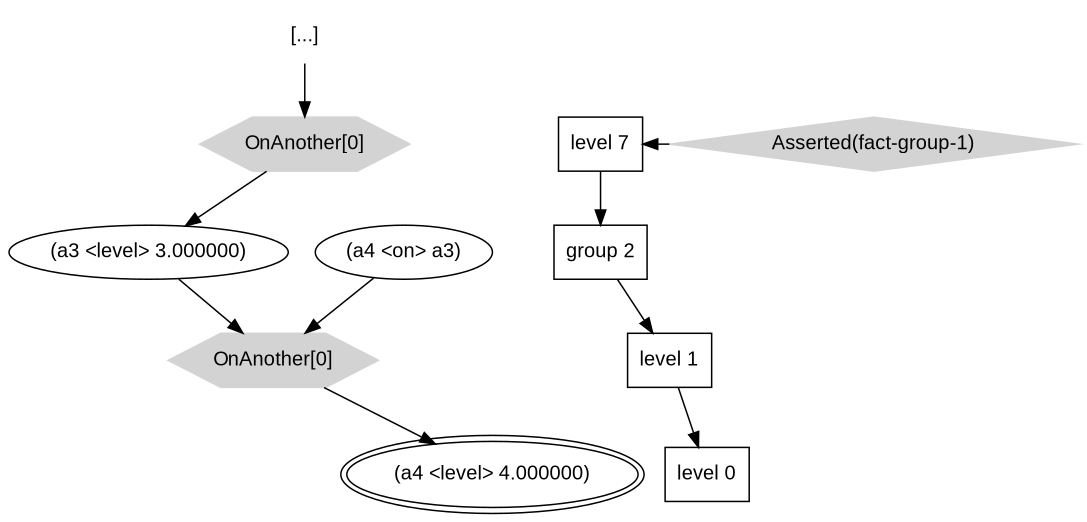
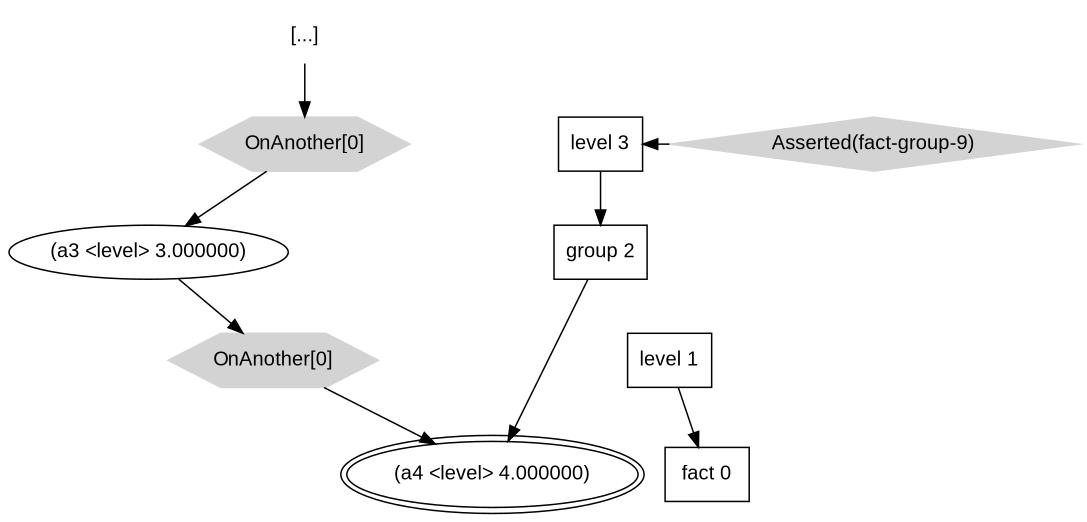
node "level 7": label "level 7" -> "level 3"
node "Asserted(fact-group-1)": label "Asserted(fact-group-1)" -> "Asserted(fact-group-9)"
node "(a4 <on> a3)": removed
edge "group 2" -> "level 1": now "group 2" -> "(a4 <level> 4.000000)"
node "level 0": label "level 0" -> "fact 0"
